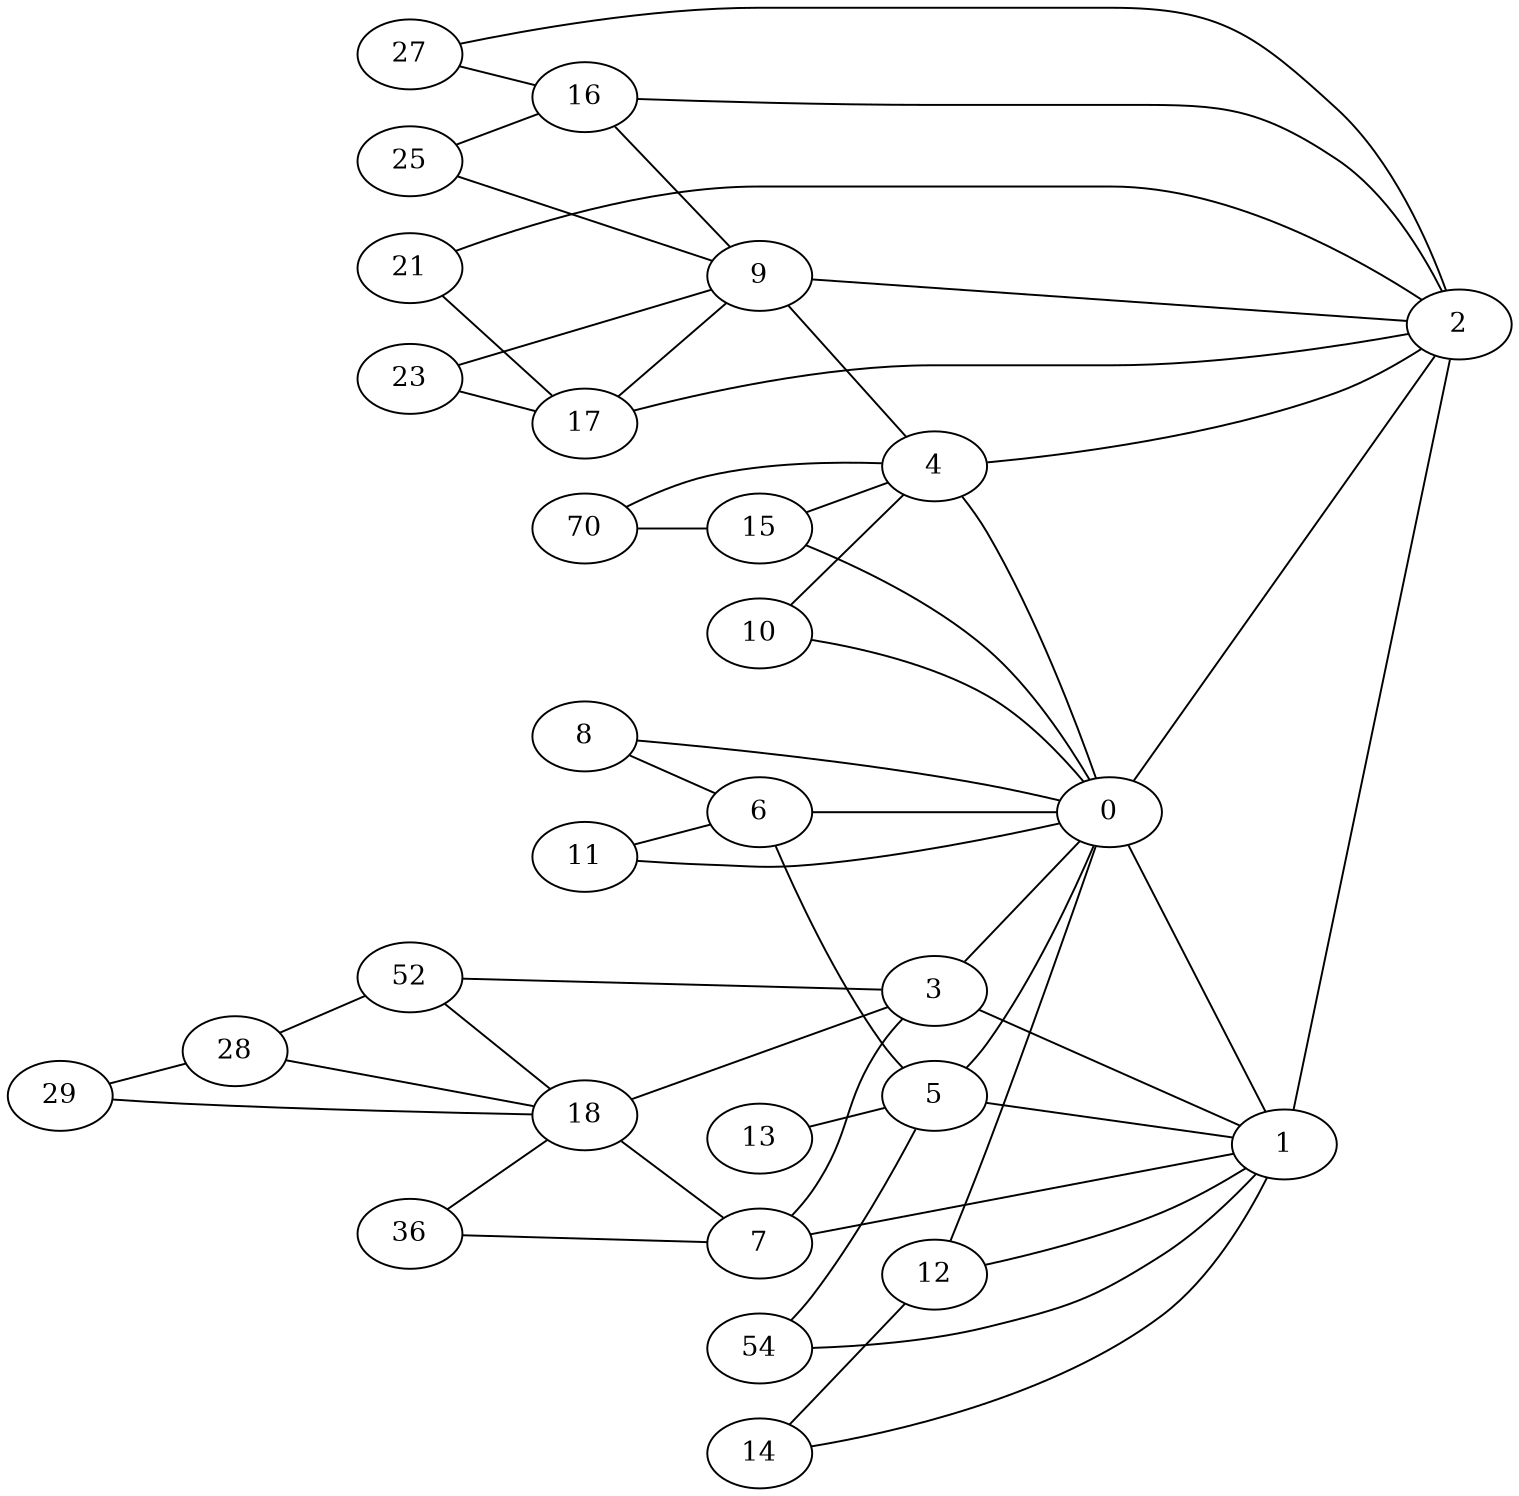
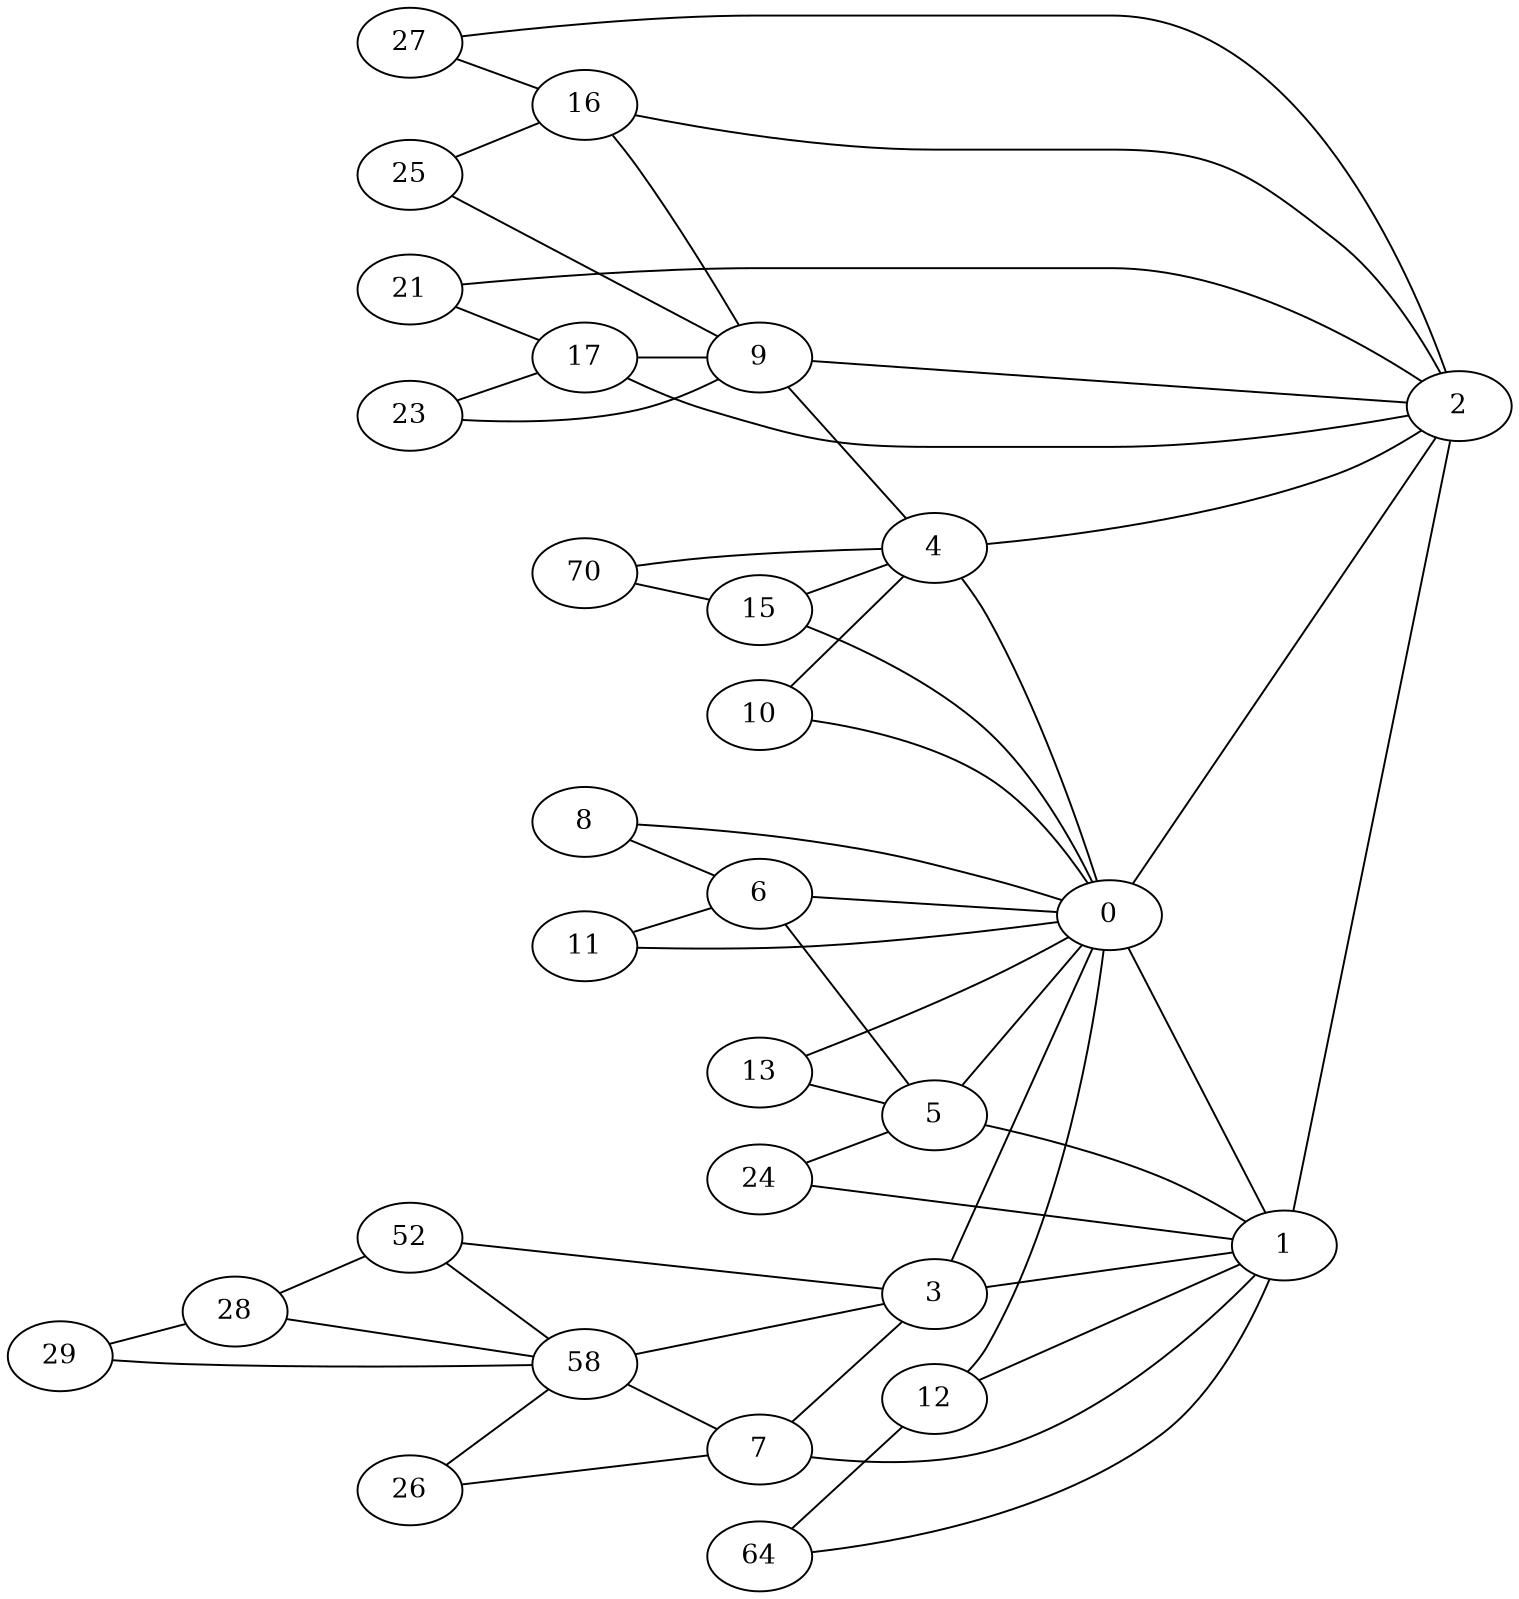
edge "0" -- "13": added
node "18": label "18" -> "58"
node "36": label "36" -> "26"
node "54": label "54" -> "24"
node "14": label "14" -> "64"
